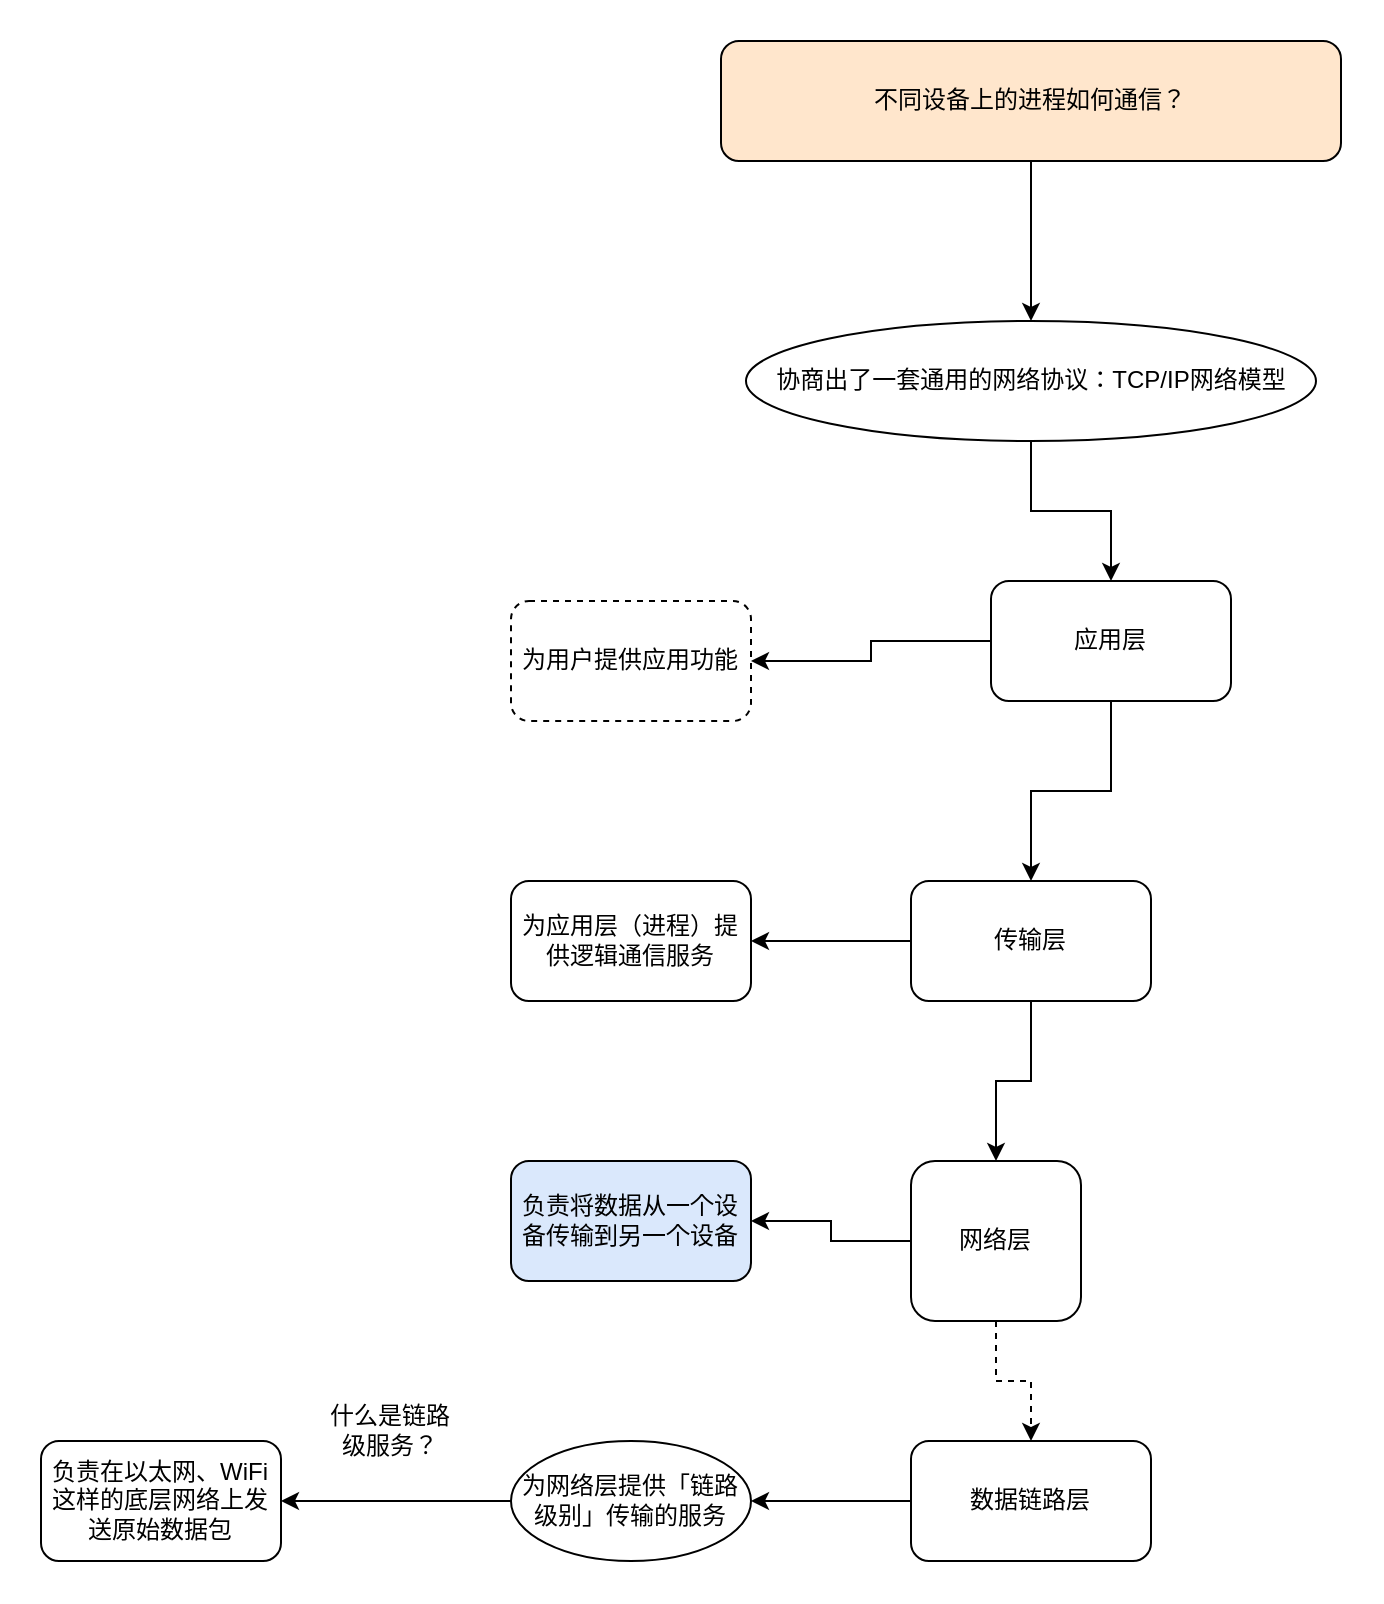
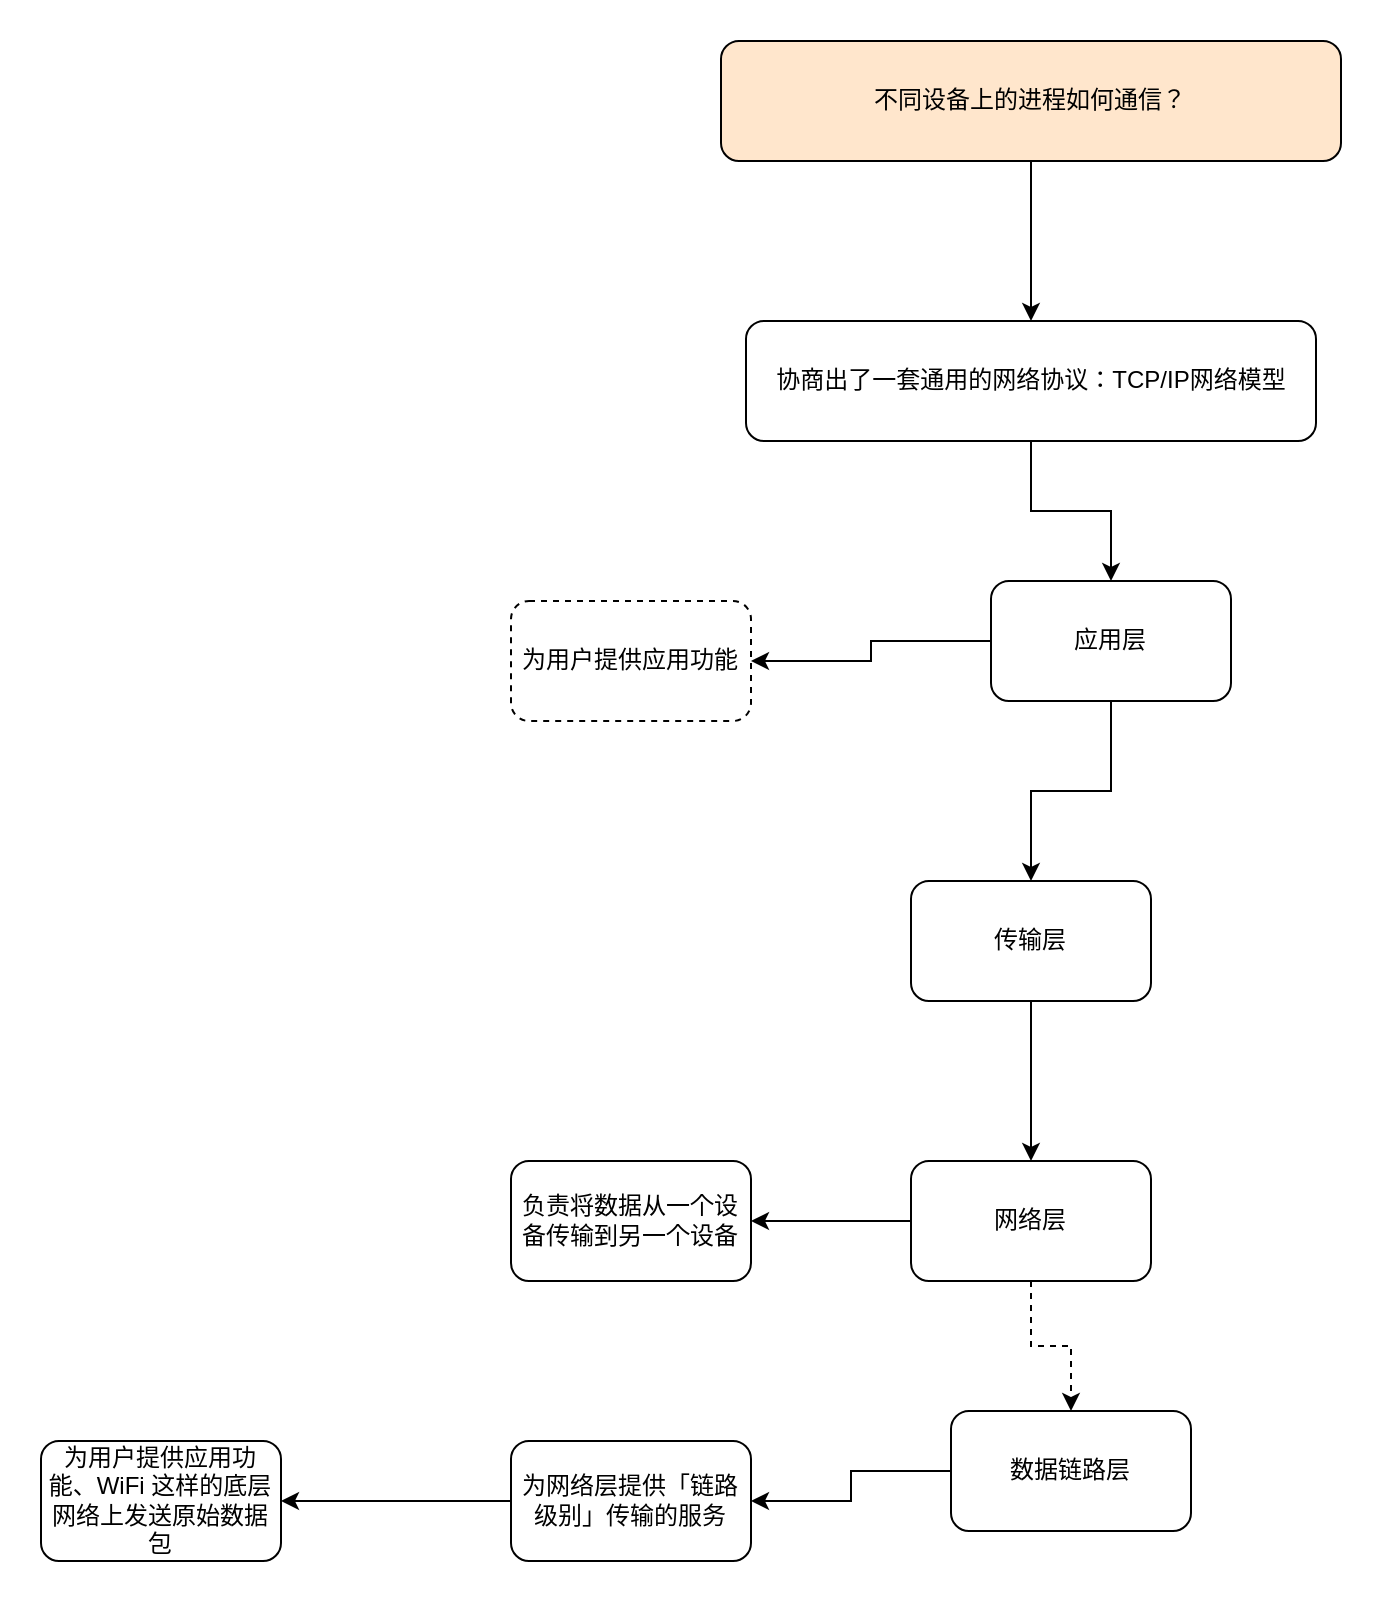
node "协商出了一套通用的网络协议：TCP/IP网络模型": shape ellipse -> rounded rectangle
node "为应用层（进程）提供逻辑通信服务": removed
edge "传输层" -> "为应用层（进程）提供逻辑通信服务": removed
node "负责将数据从一个设备传输到另一个设备": fillcolor #dae8fc -> #ffffff
node "网络层": size 170x160 -> 240x120
node "什么是链路级服务？": removed
node "负责在以太网、WiFi 这样的底层网络上发送原始数据包": label "负责在以太网、WiFi 这样的底层网络上发送原始数据包" -> "为用户提供应用功能、WiFi 这样的底层网络上发送原始数据包"
node "为网络层提供「链路级别」传输的服务": shape ellipse -> rounded rectangle
node "数据链路层": moved (1031, 1501) -> (1071, 1471)
